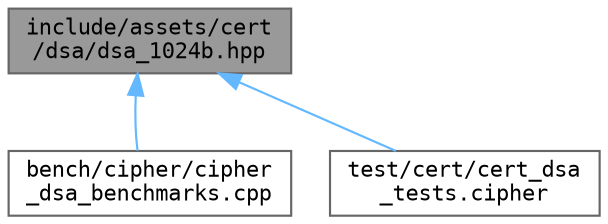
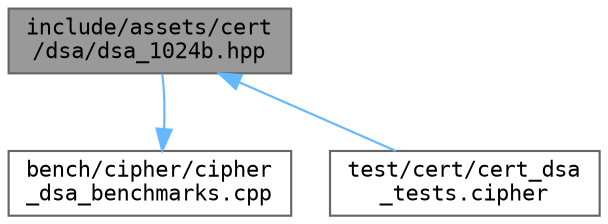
edge "bench/cipher/cipher _dsa_benchmarks.cpp" -> "include/assets/cert /dsa/dsa_1024b.hpp": reversed
